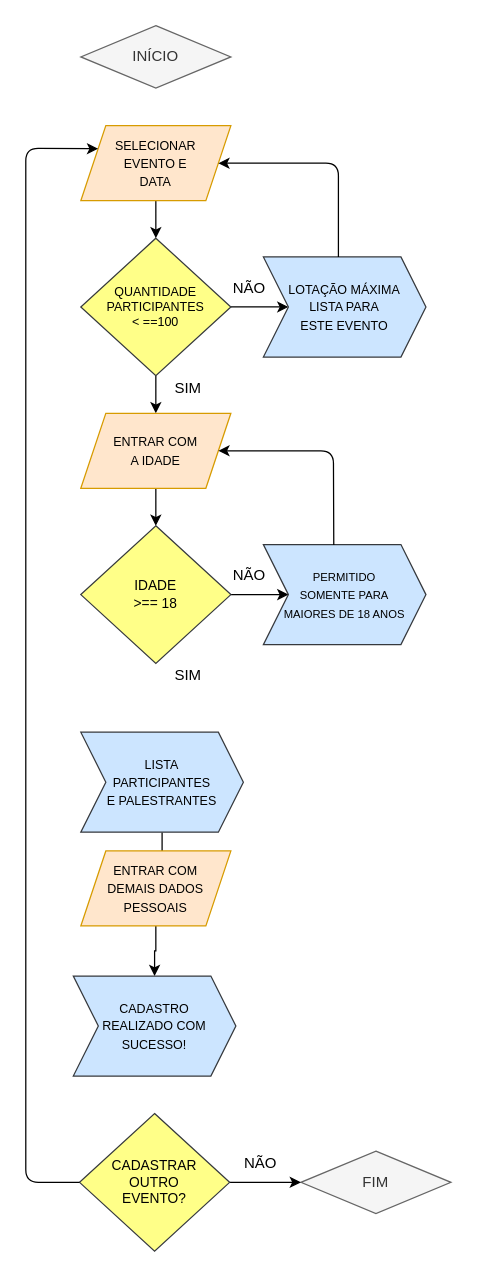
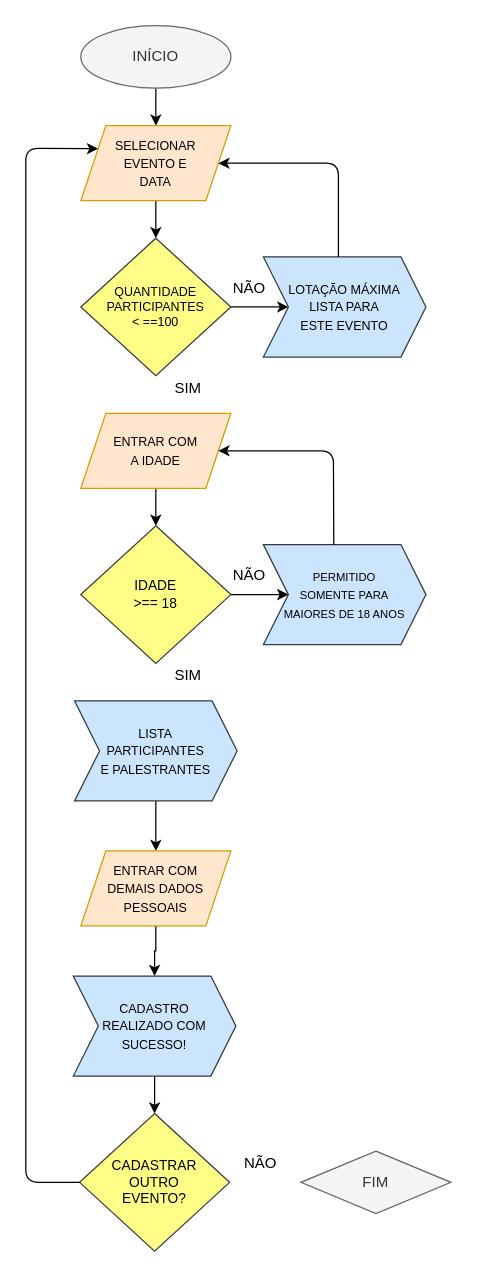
node "INÍCIO": shape diamond -> ellipse
edge "INÍCIO" -> "SELECIONAR EVENTO E DATA": added
edge "QUANTIDADE PARTICIPANTES< ==100" -> "ENTRAR COM A IDADE": removed
node "LISTA PARTICIPANTES E PALESTRANTES": moved (162, 782) -> (156, 751)
edge "CADASTRO REALIZADO COM SUCESSO!" -> "CADASTRAR OUTROEVENTO?": added
edge "CADASTRAR OUTROEVENTO?" -> "FIM": removed
